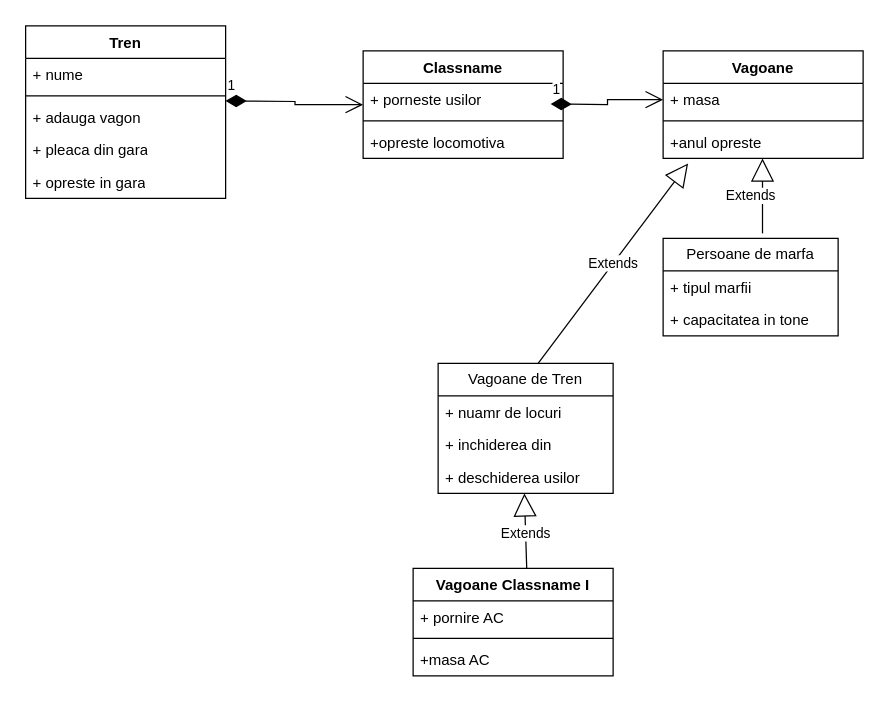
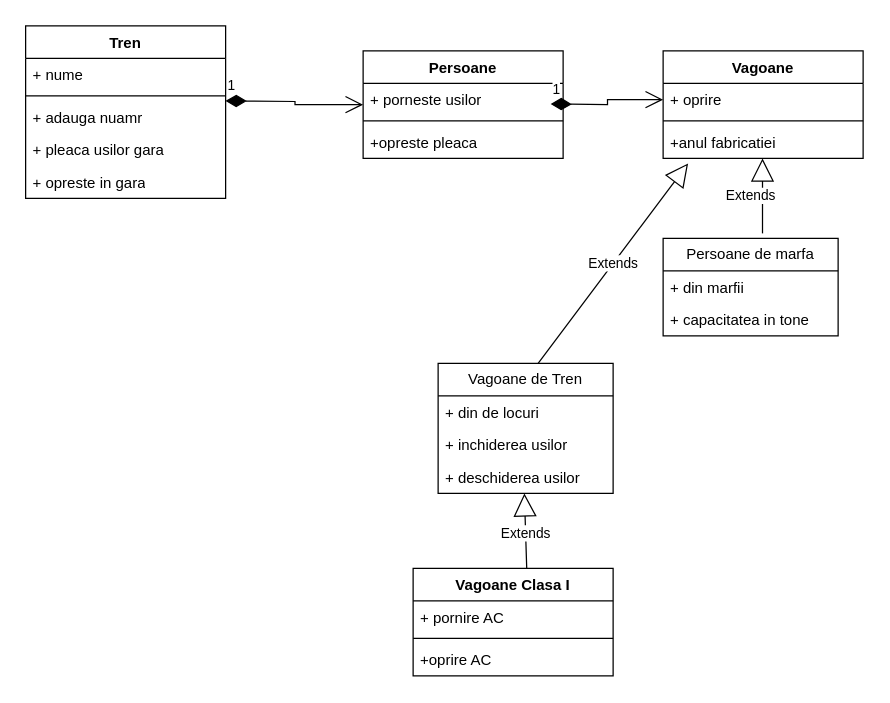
node "Classname": label "Classname" -> "Persoane"
node "+ masa": label "+ masa" -> "+ oprire"
node "+ adauga vagon": label "+ adauga vagon" -> "+ adauga nuamr"
node "+opreste locomotiva": label "+opreste locomotiva" -> "+opreste pleaca"
node "+anul opreste": label "+anul opreste" -> "+anul fabricatiei"
node "+ pleaca din gara": label "+ pleaca din gara" -> "+ pleaca usilor gara"
node "+ tipul marfii": label "+ tipul marfii" -> "+ din marfii"
node "+ nuamr de locuri": label "+ nuamr de locuri" -> "+ din de locuri"
node "+ inchiderea din": label "+ inchiderea din" -> "+ inchiderea usilor"
node "Vagoane Classname I": label "Vagoane Classname I" -> "Vagoane Clasa I"
node "+masa AC": label "+masa AC" -> "+oprire AC"
